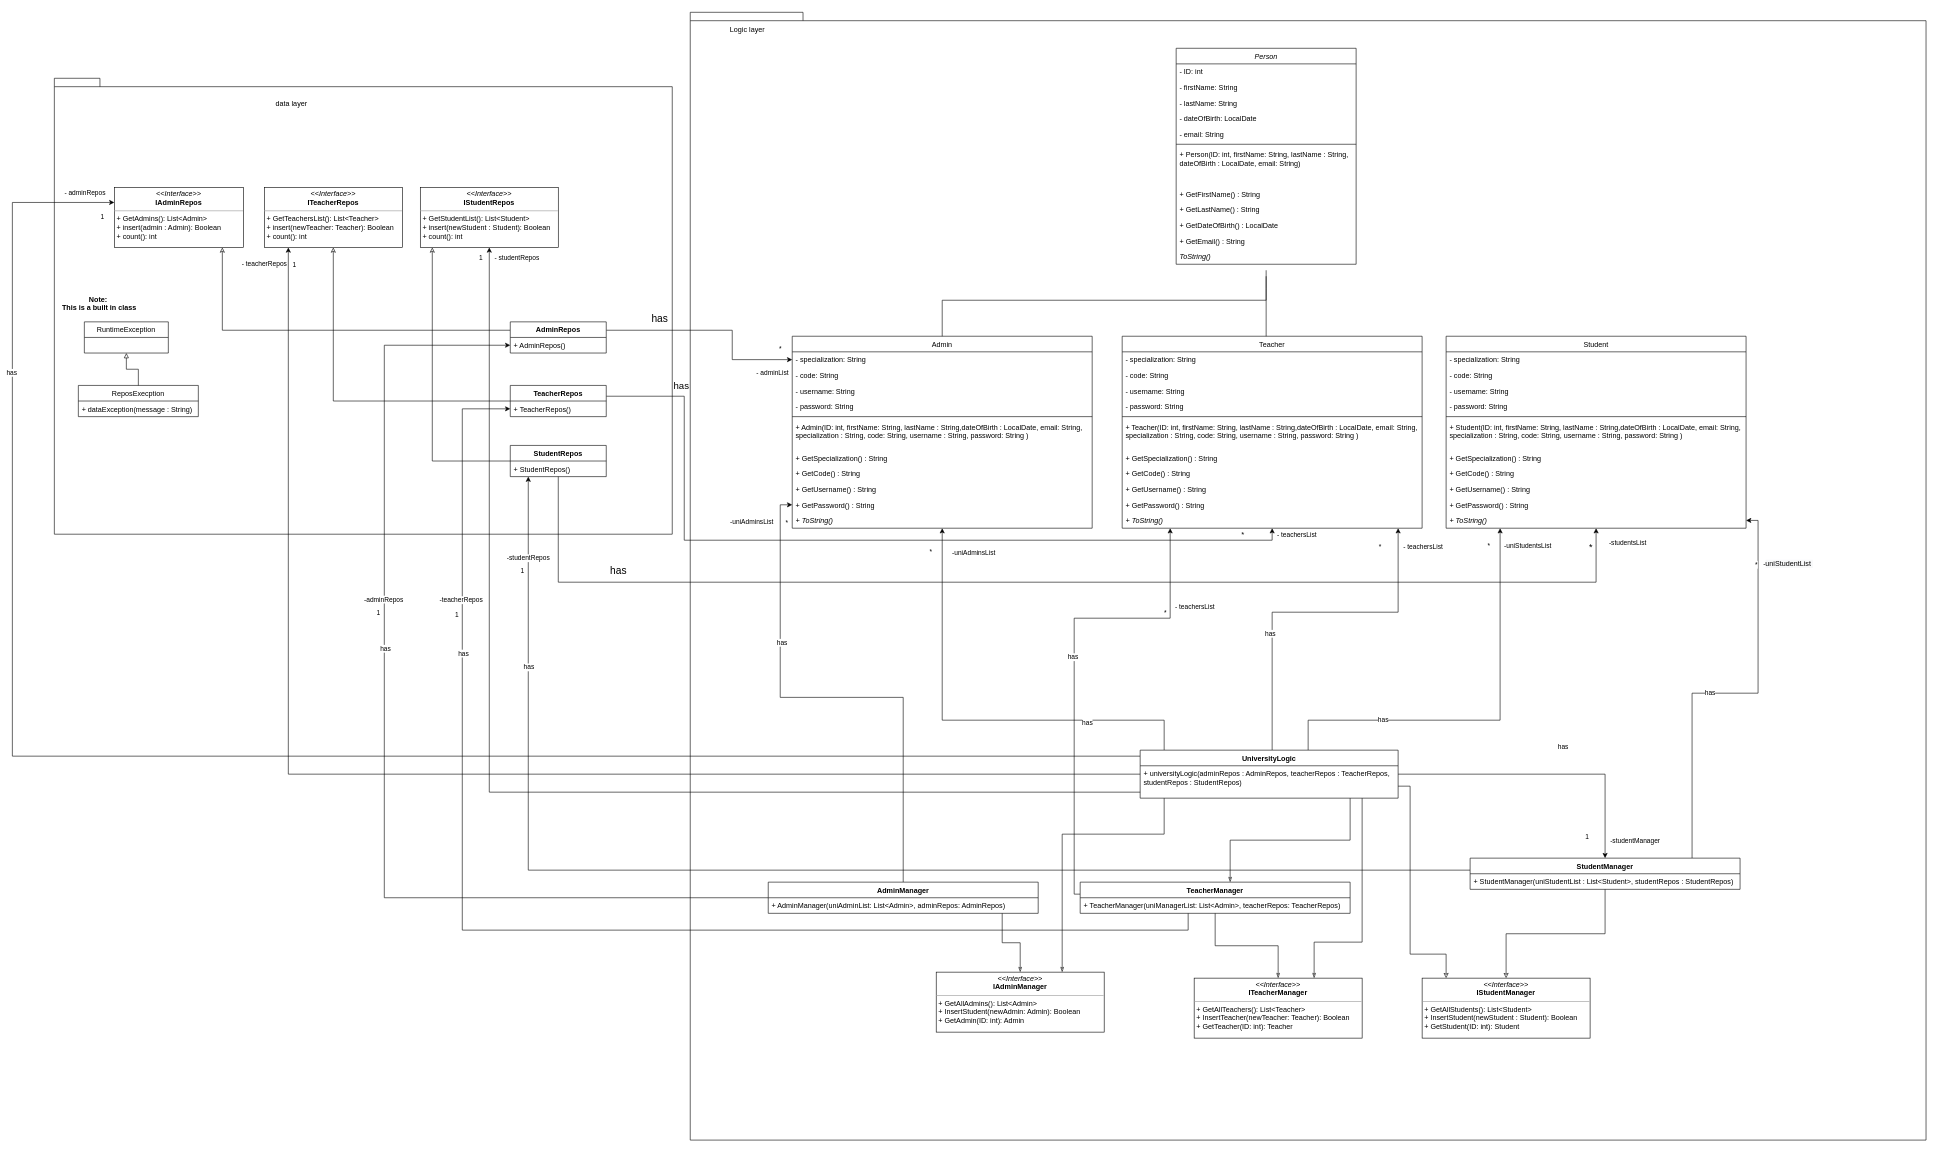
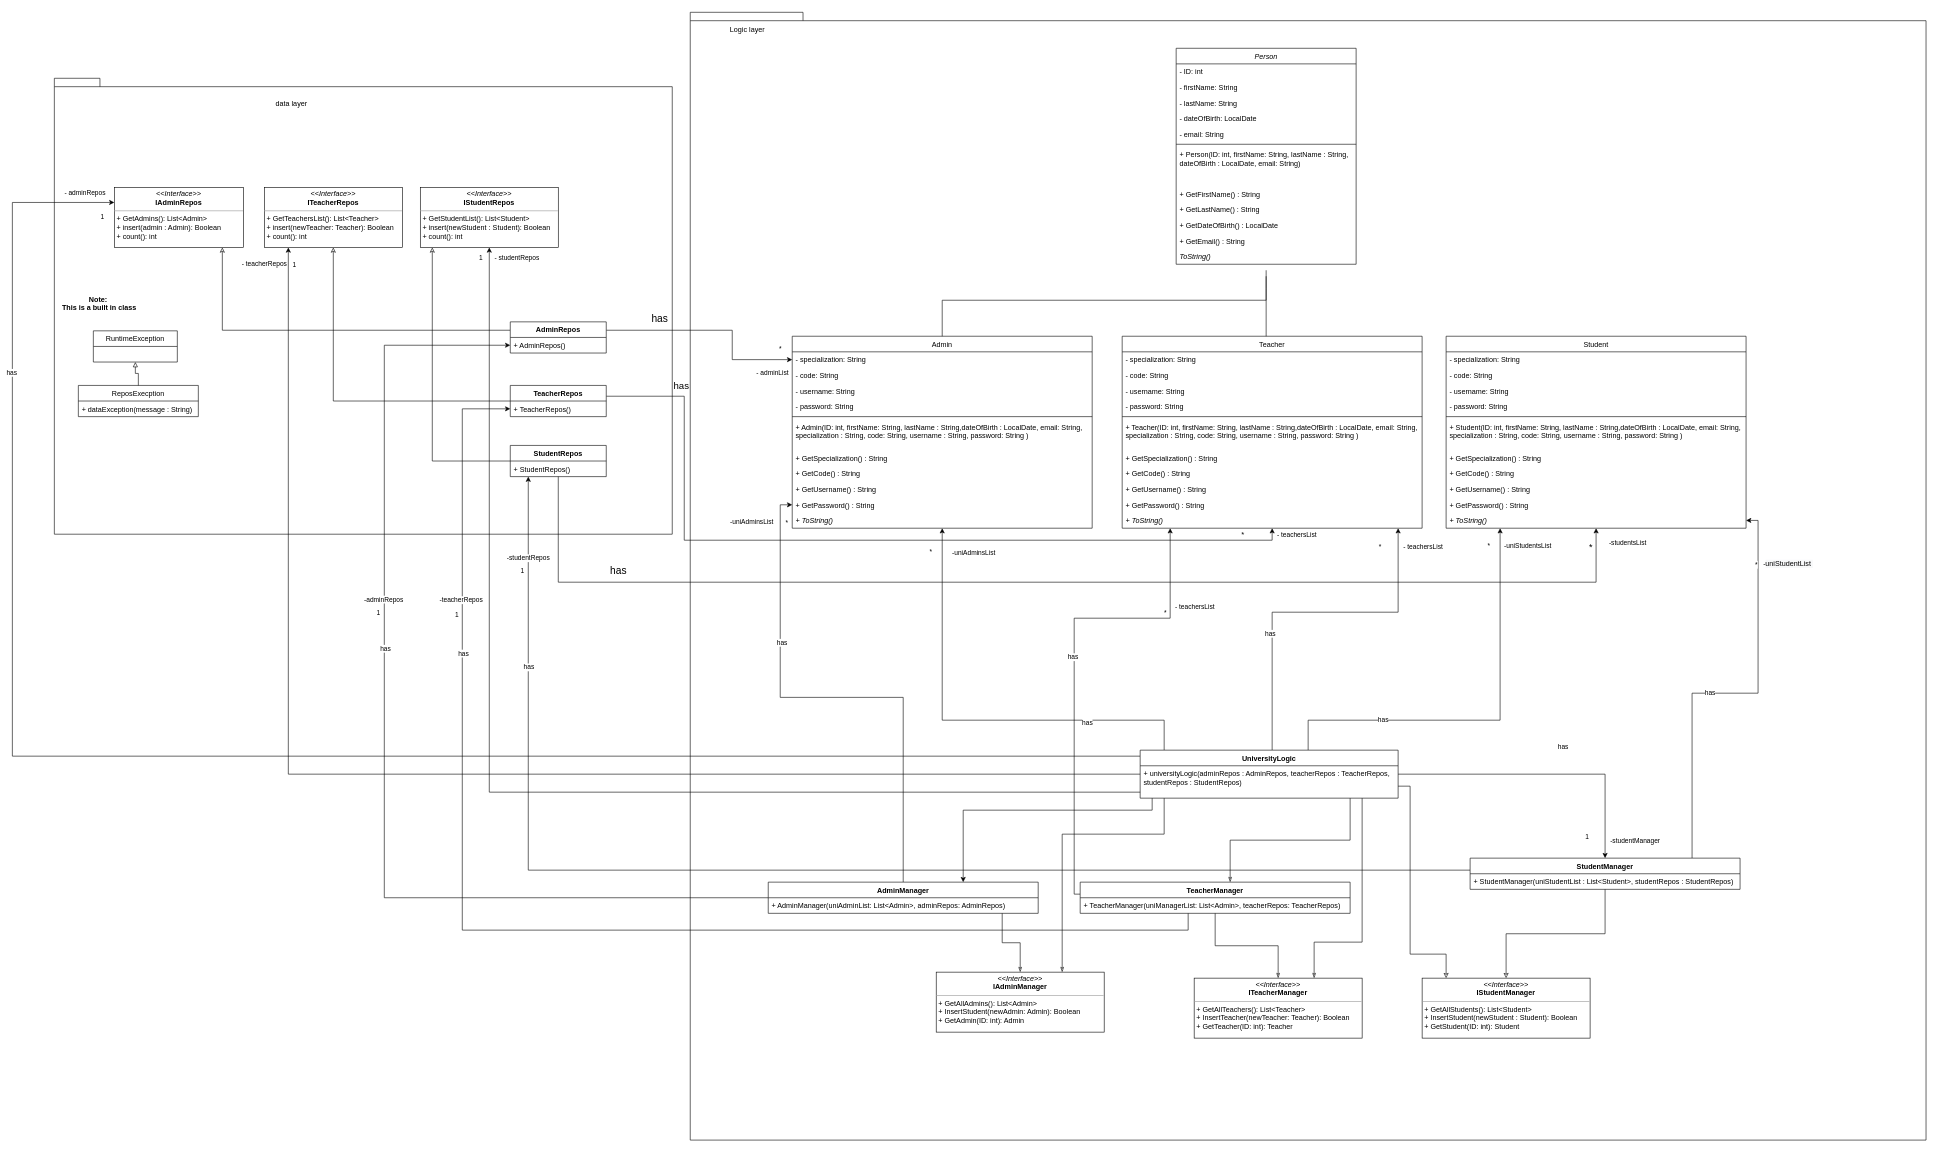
node "RuntimeException": moved (126, 338) -> (135, 347)
edge "UniversityLogic" -> "AdminManager": added
